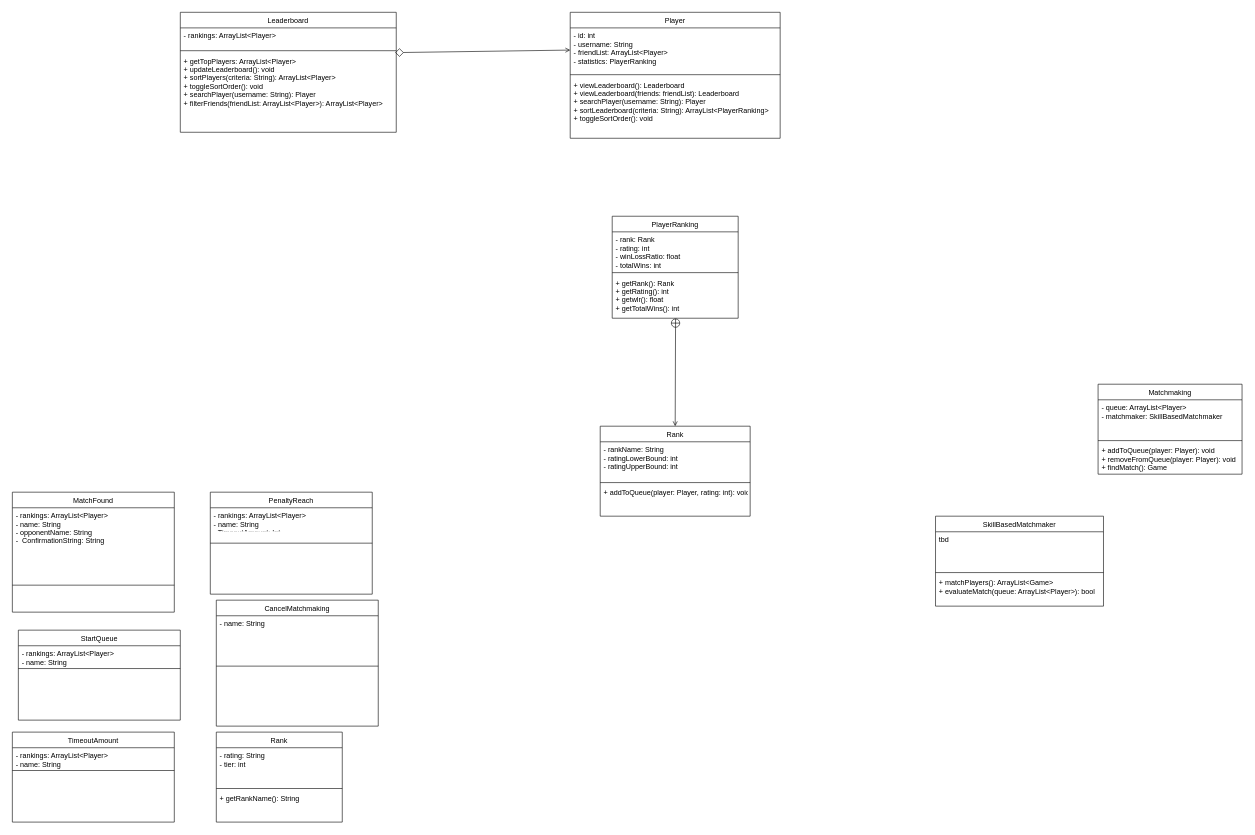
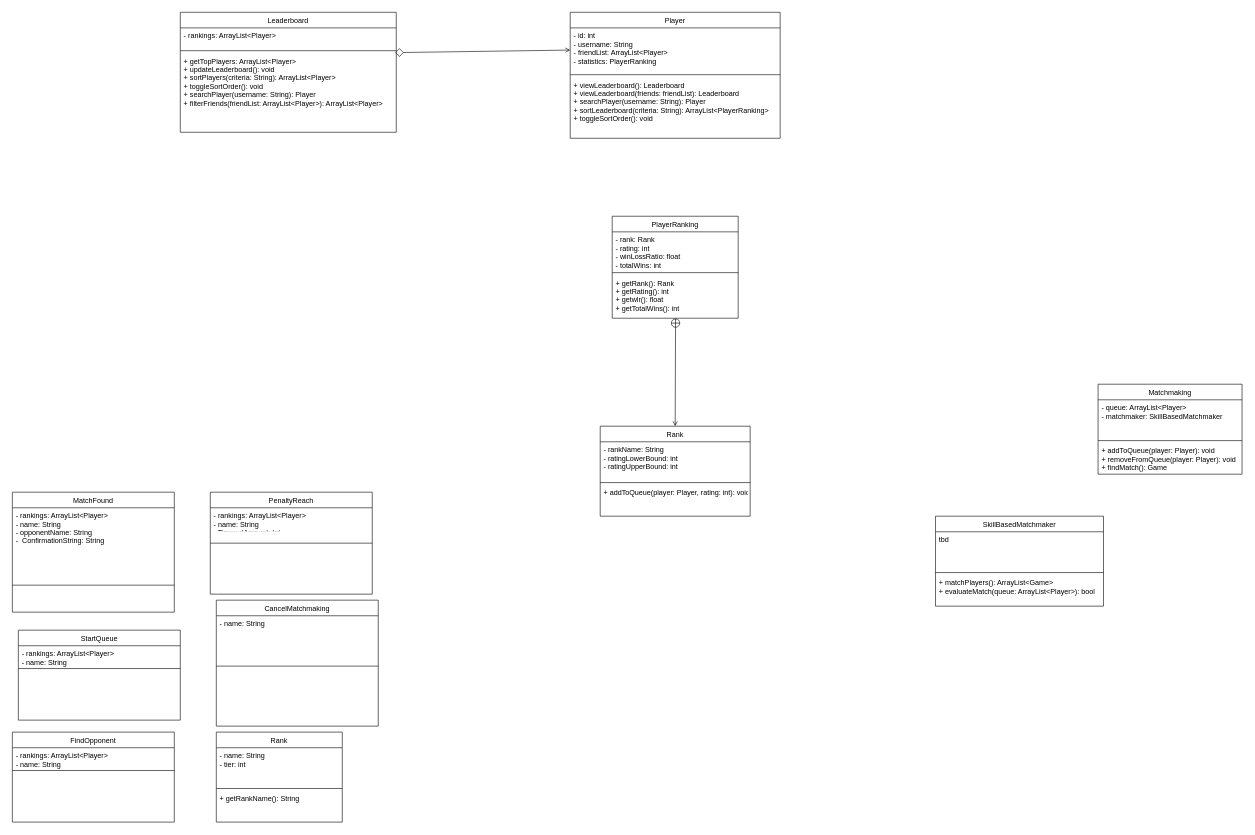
node "TimeoutAmount": label "TimeoutAmount" -> "FindOpponent"
node "- rating: String - tier: int": label "- rating: String - tier: int" -> "- name: String - tier: int"
